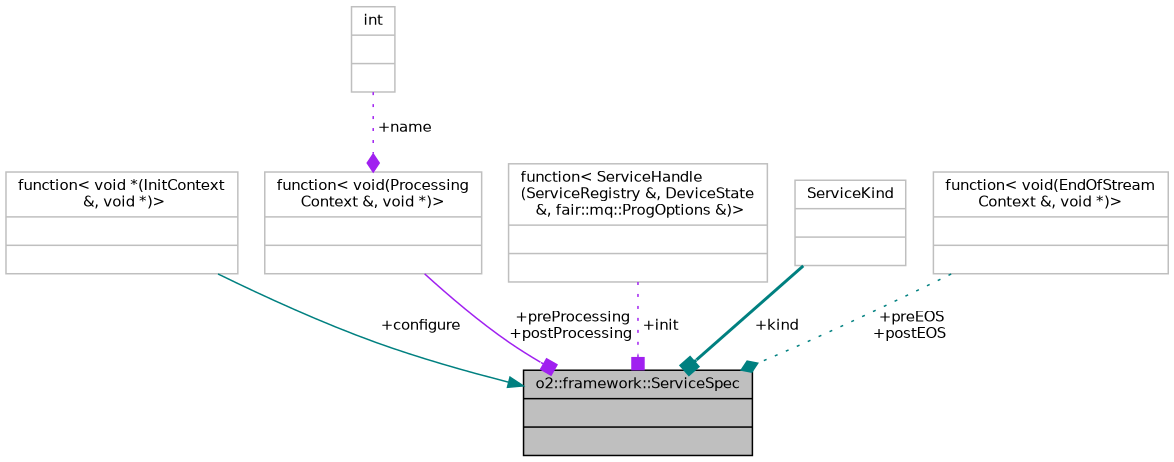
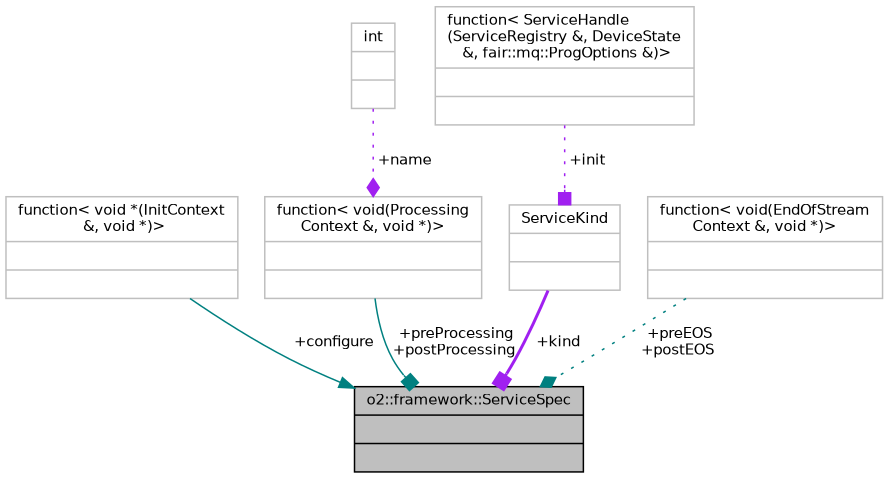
edge "ServiceKind" -> "o2::framework::ServiceSpec": color teal -> purple
edge "function< ServiceHandle" -> "o2::framework::ServiceSpec": now "function< ServiceHandle" -> "ServiceKind"
edge "function< void(Processing" -> "o2::framework::ServiceSpec": color purple -> teal
